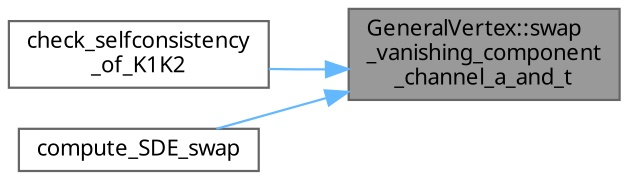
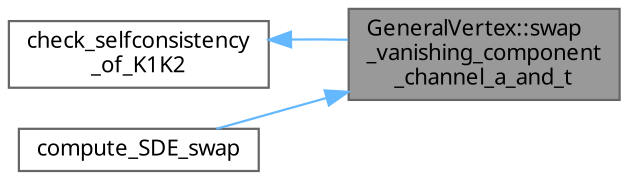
edge "check_selfconsistency _of_K1K2" -> "GeneralVertex::swap _vanishing_component _channel_a_and_t": reversed
